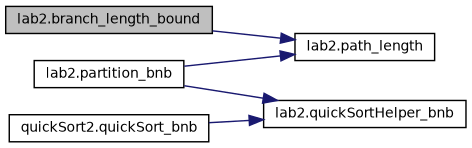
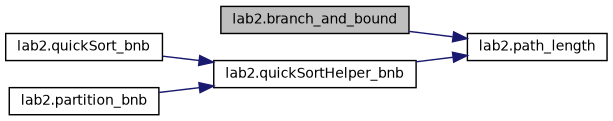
node "lab2.branch_length_bound": label "lab2.branch_length_bound" -> "lab2.branch_and_bound"
edge "lab2.partition_bnb" -> "lab2.path_length": now "lab2.quickSortHelper_bnb" -> "lab2.path_length"
node "quickSort2.quickSort_bnb": label "quickSort2.quickSort_bnb" -> "lab2.quickSort_bnb"
